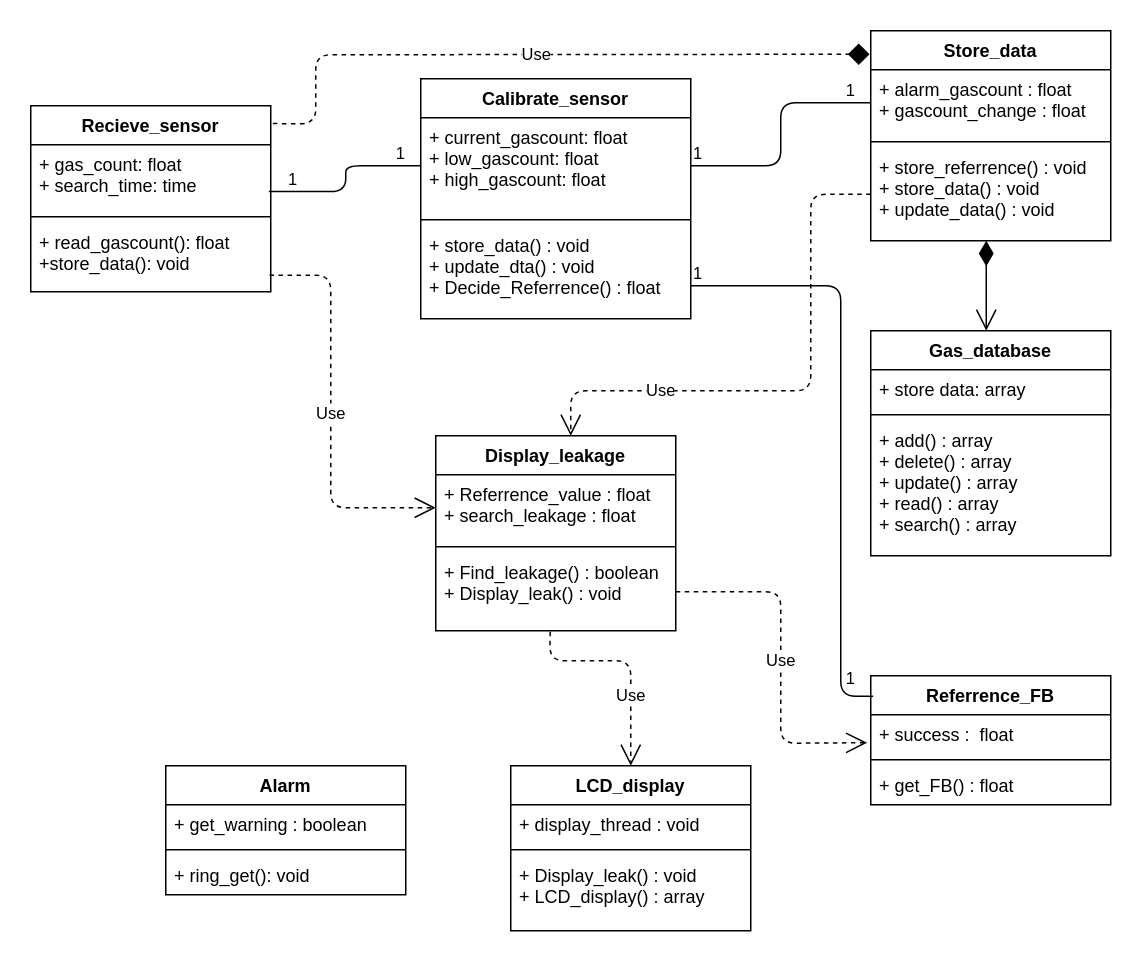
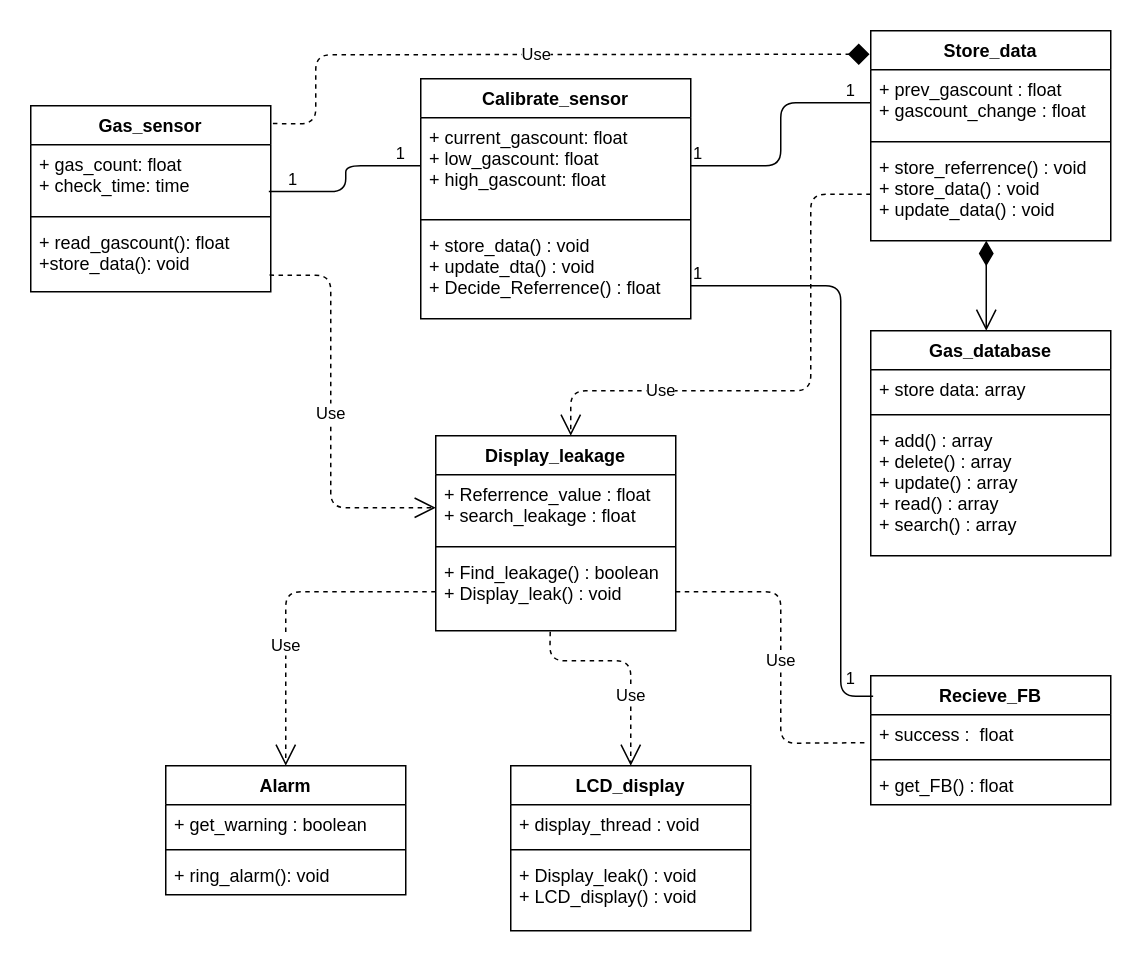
node "+ alarm_gascount : float + gascount_change : float": label "+ alarm_gascount : float + gascount_change : float" -> "+ prev_gascount : float + gascount_change : float"
node "Recieve_sensor": label "Recieve_sensor" -> "Gas_sensor"
node "+ gas_count: float + search_time: time": label "+ gas_count: float + search_time: time" -> "+ gas_count: float + check_time: time"
edge "+ Find_leakage() : boolean + Display_leak() : void" -> "Alarm": added, label "Use"
node "Referrence_FB": label "Referrence_FB" -> "Recieve_FB"
edge "+ Find_leakage() : boolean + Display_leak() : void" -> "+ success : float": arrowhead open -> none
node "+ ring_get(): void": label "+ ring_get(): void" -> "+ ring_alarm(): void"
node "+ Display_leak() : void + LCD_display() : array": label "+ Display_leak() : void + LCD_display() : array" -> "+ Display_leak() : void + LCD_display() : void"
